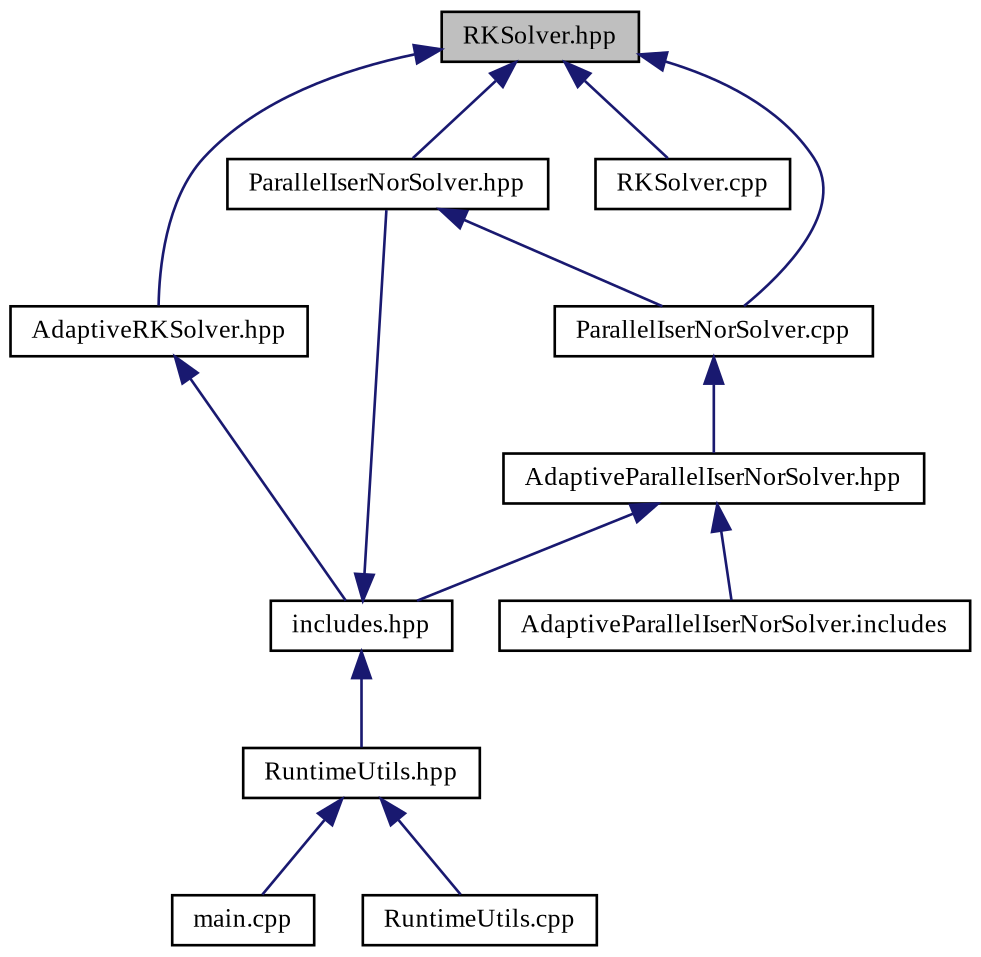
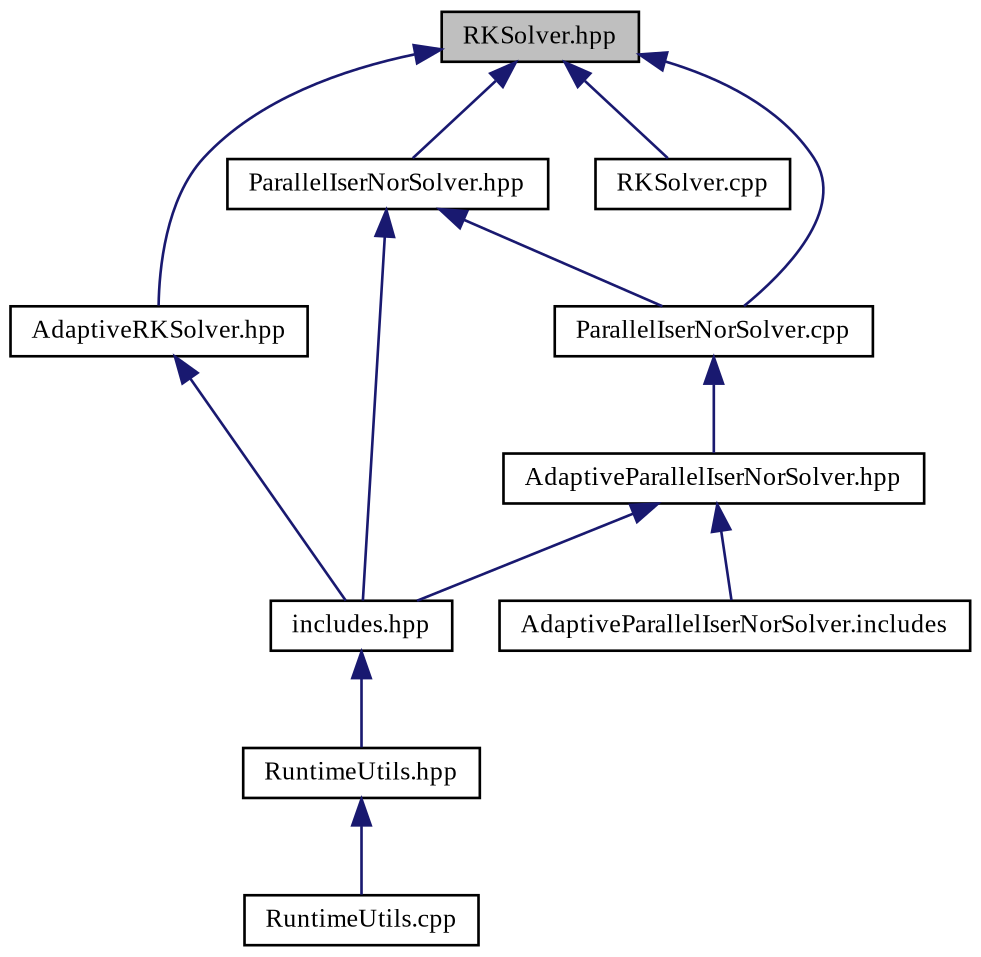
edge "ParallelIserNorSolver.hpp" -> "includes.hpp": reversed
node "main.cpp": removed
